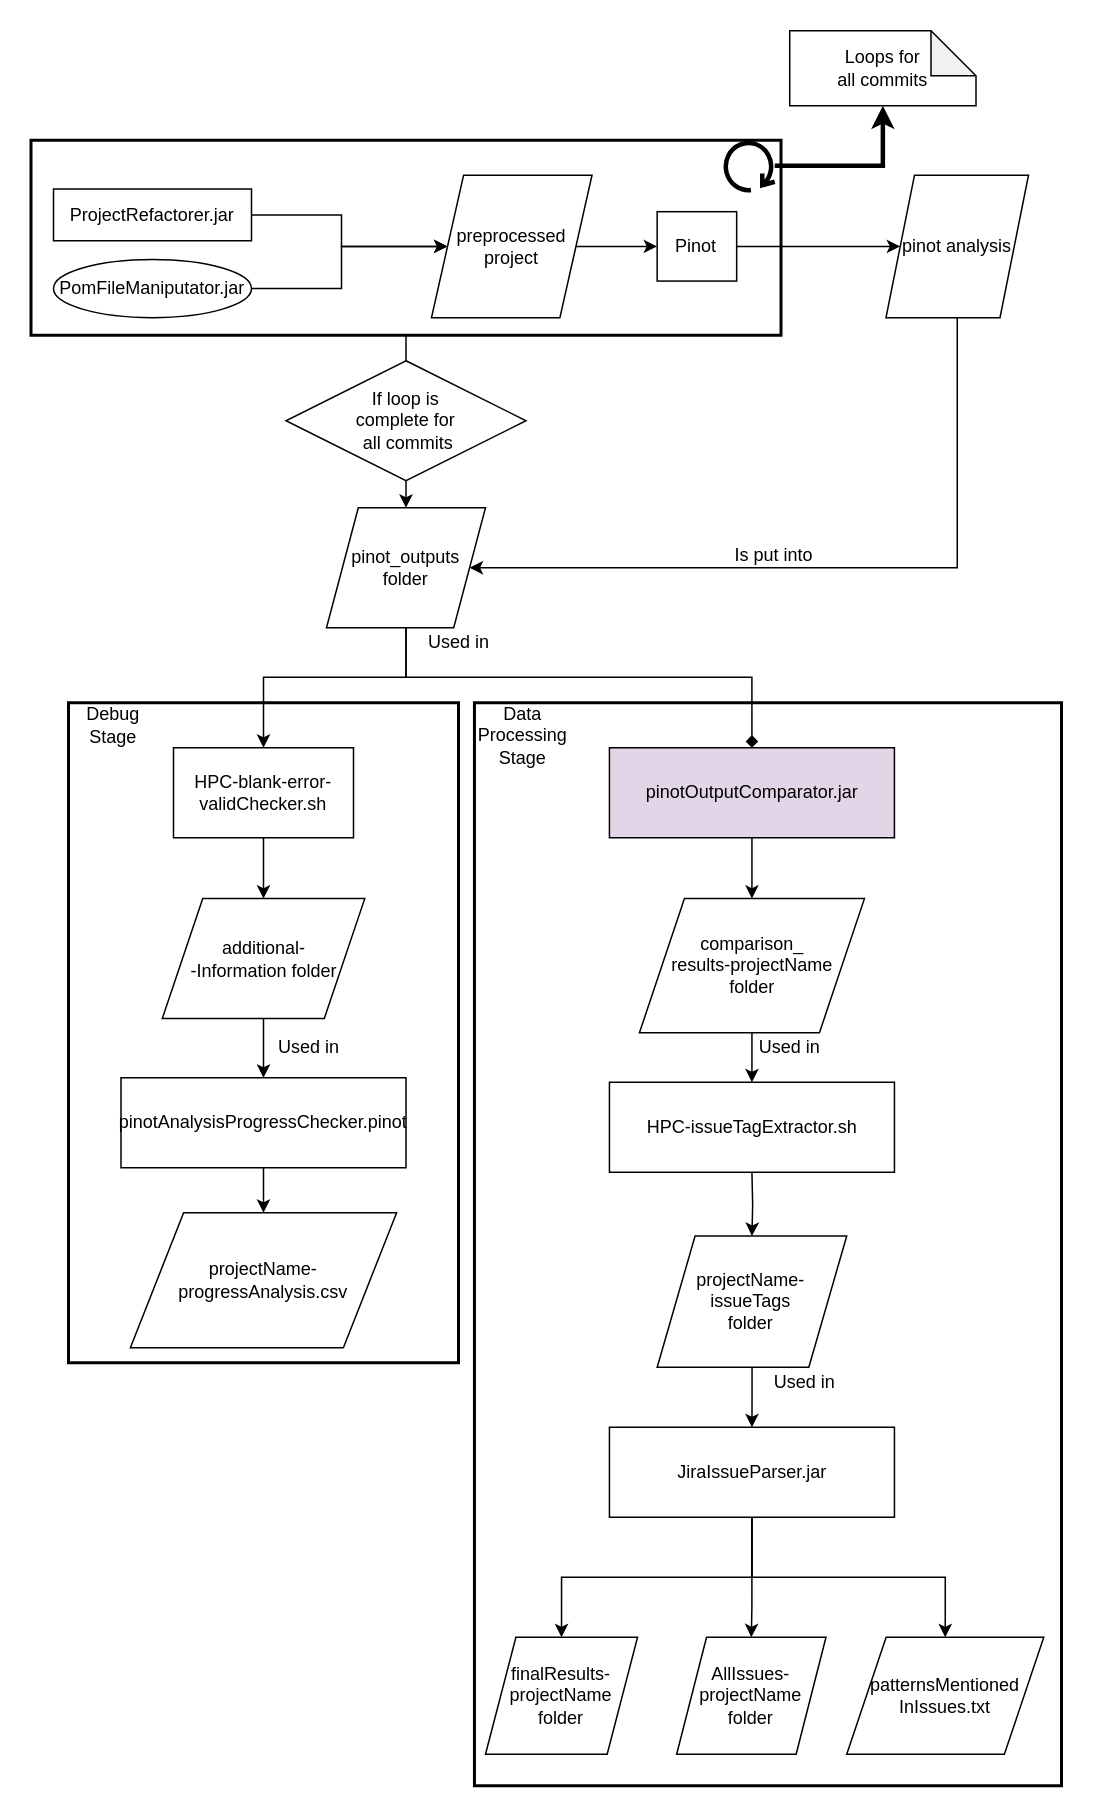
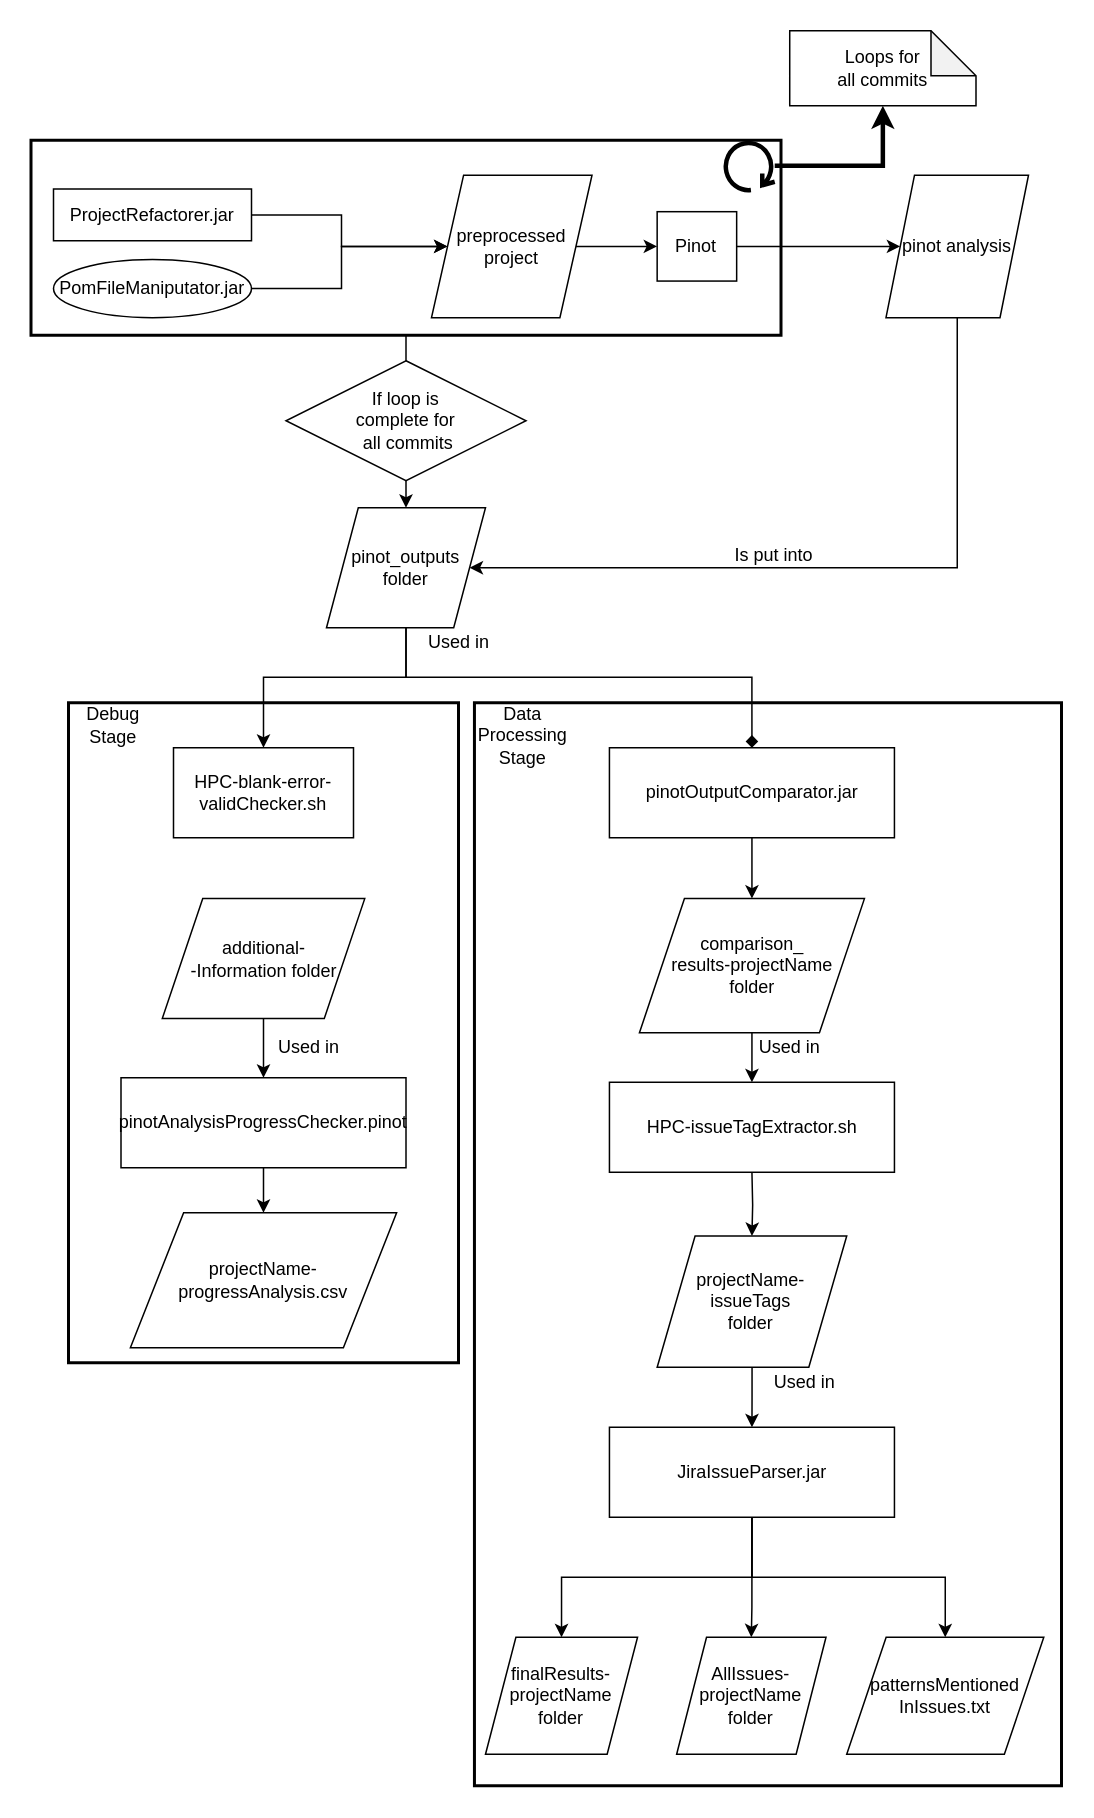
node "pinotOutputComparator.jar": fillcolor #e1d5e7 -> #ffffff
edge "HPC-blank-error-validChecker.sh" -> "additional- -Information folder": removed
